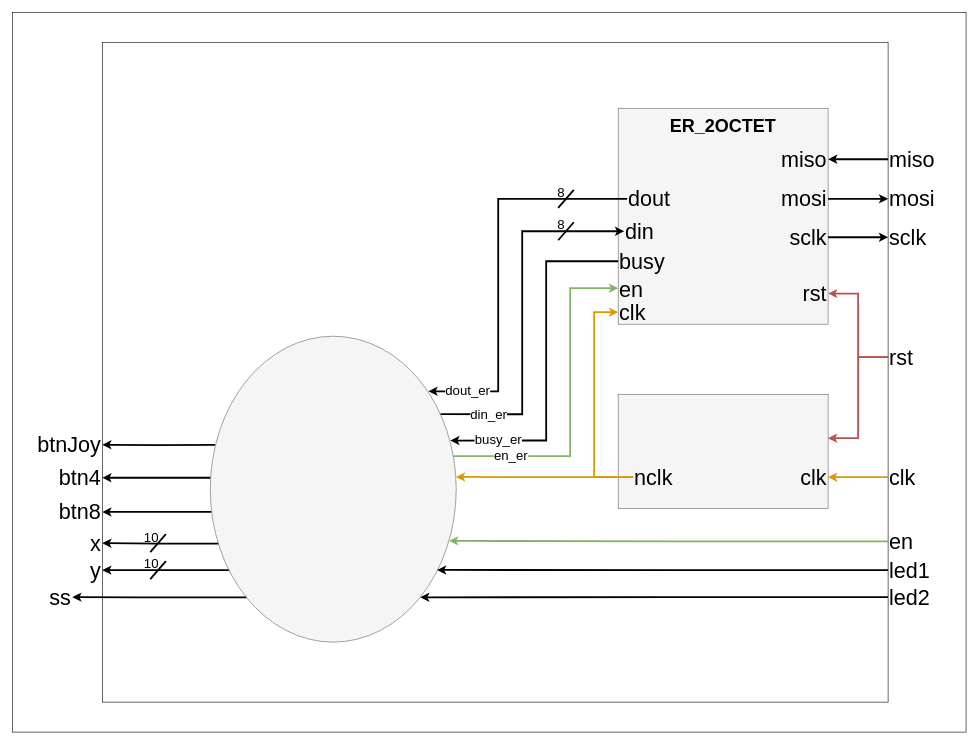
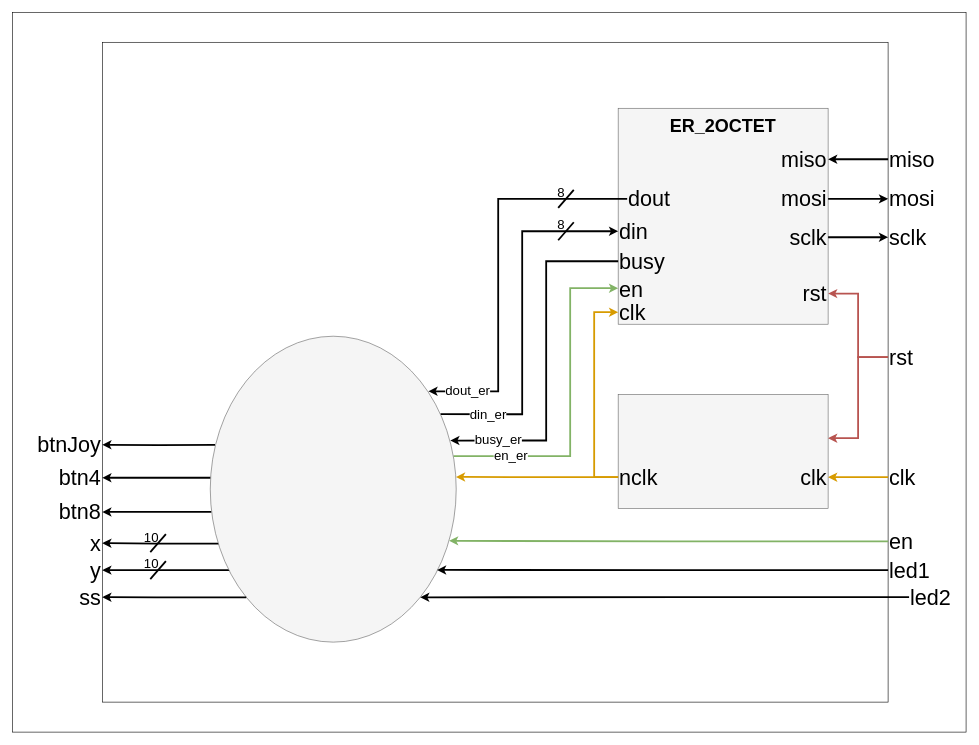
node "din": moved (651, 231) -> (645, 231)
node "nclk": moved (660, 477) -> (645, 477)
node "ss": moved (45, 597) -> (75, 597)
node "led2": moved (915, 597) -> (936, 597)
